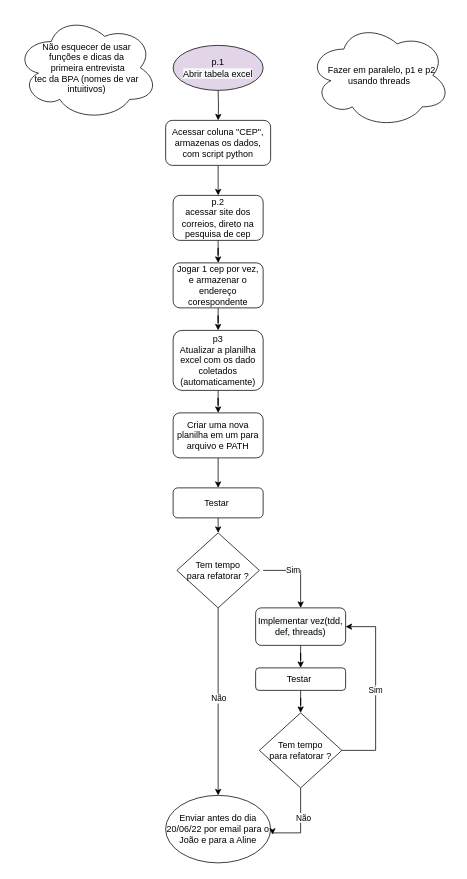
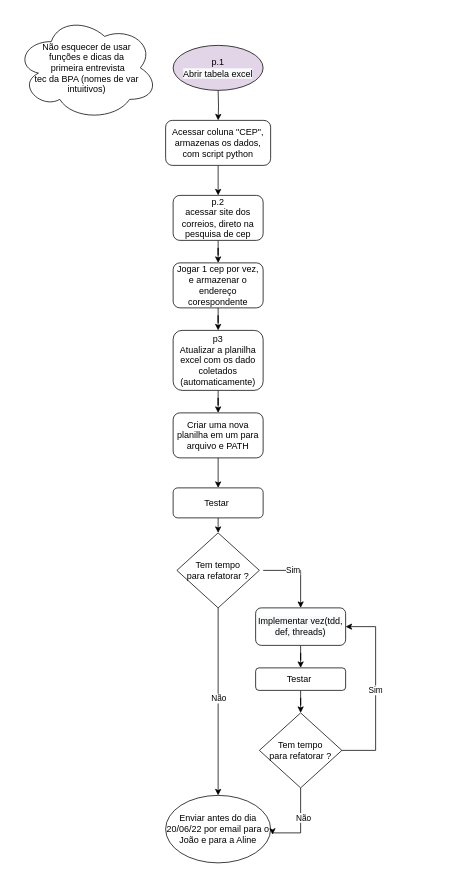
node "Fazer em paralelo, p1 e p2 usando threads": removed
